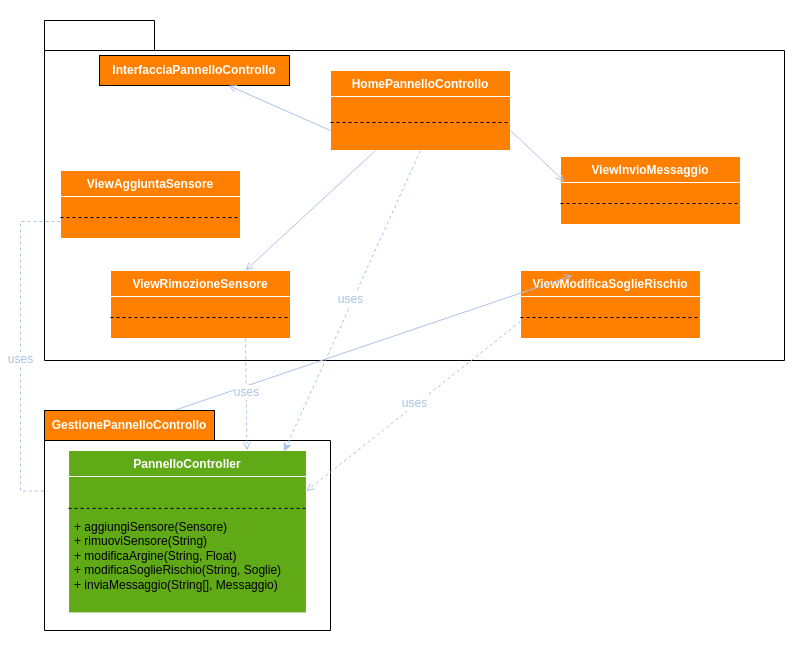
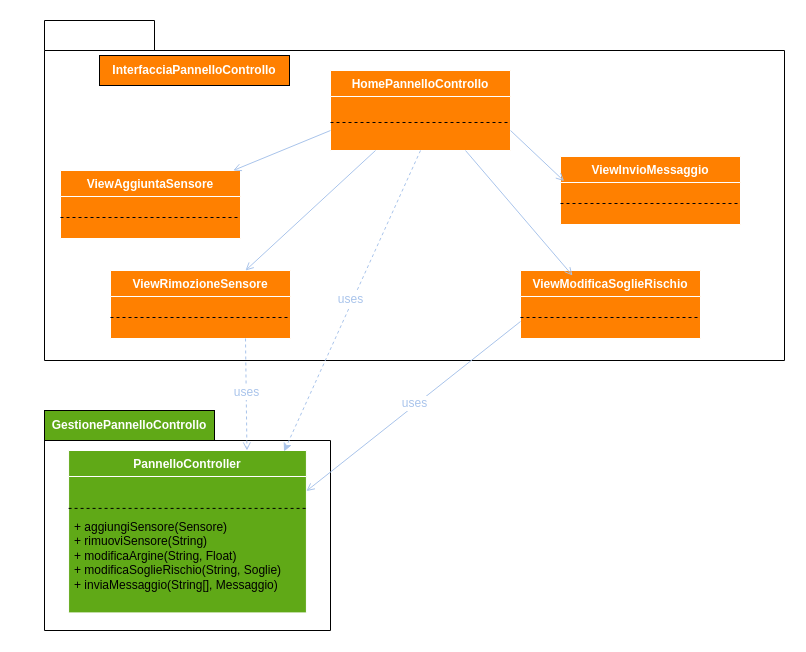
edge "HomePannelloControllo" -> "InterfacciaPannelloControllo": now "HomePannelloControllo" -> "ViewAggiuntaSensore"
edge "GestionePannelloControllo" -> "ViewModificaSoglieRischio": now "HomePannelloControllo" -> "ViewModificaSoglieRischio"
edge "ViewAggiuntaSensore" -> "PannelloController": removed, label "uses"
node "GestionePannelloControllo": fillcolor #ff8000 -> #60a917
edge "ViewModificaSoglieRischio" -> "PannelloController": style dashed -> solid
